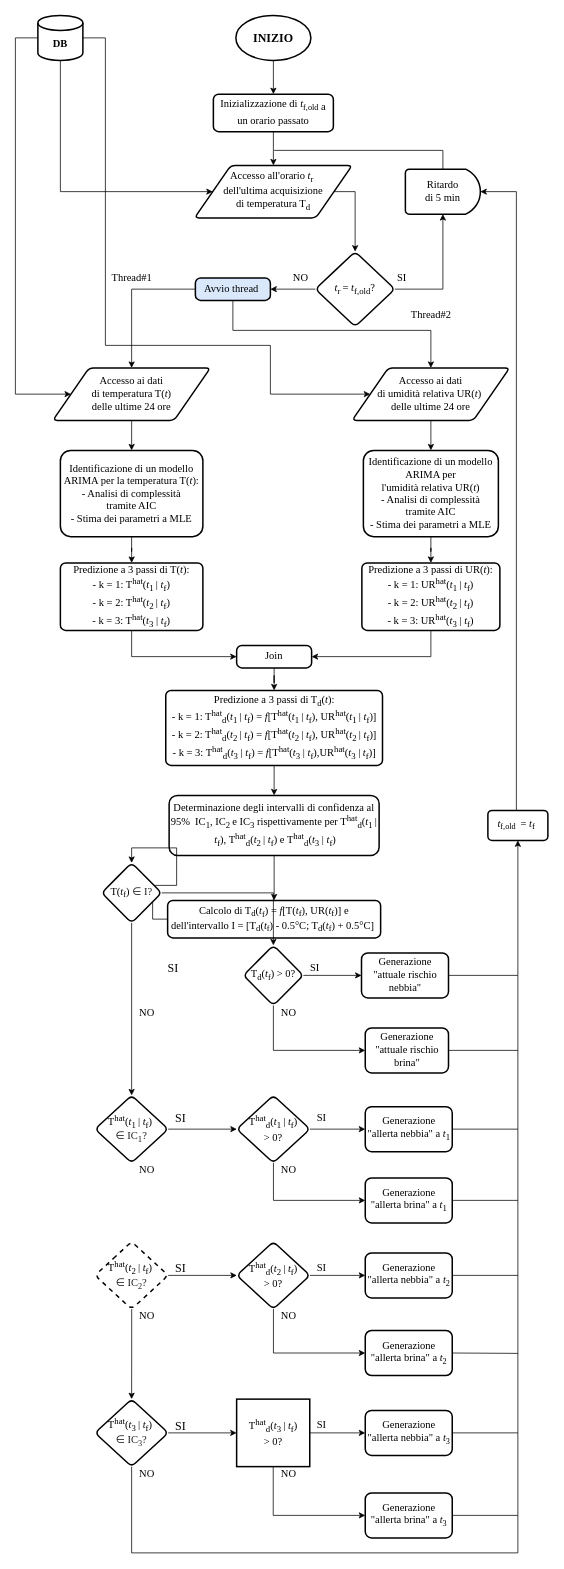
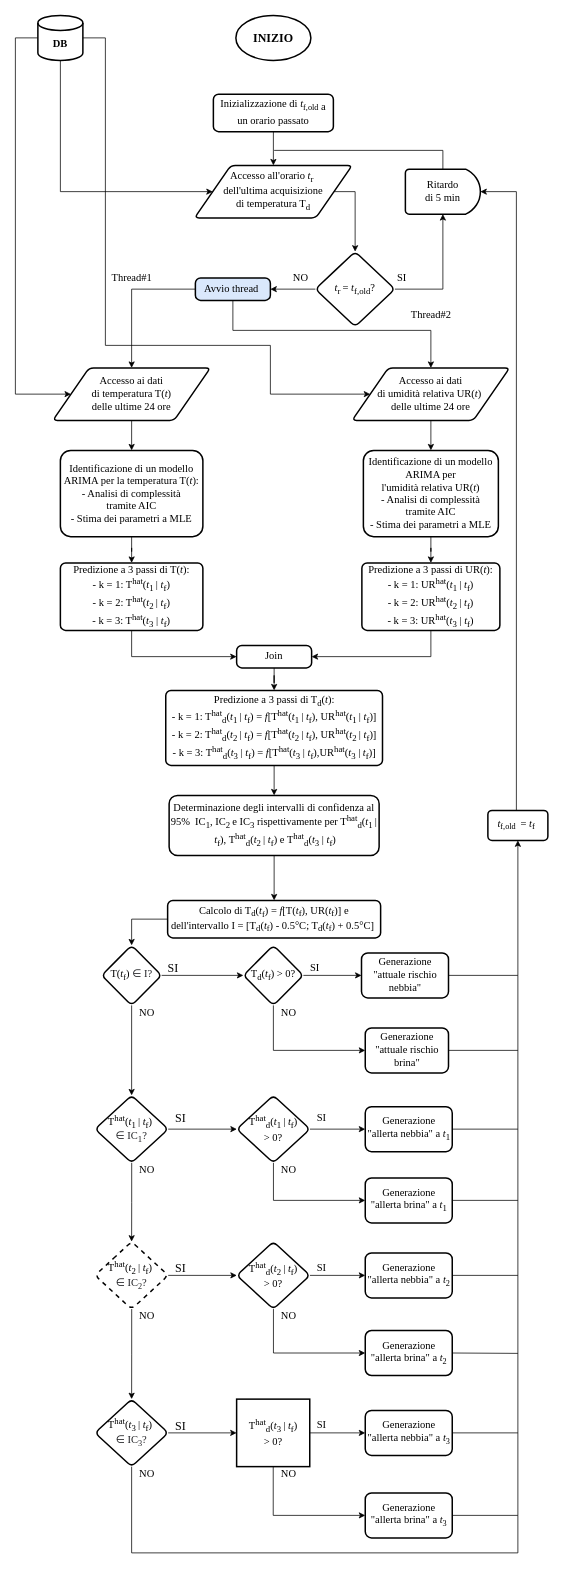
edge "INIZIO" -> "Inizializzazione di tf,old a un orario passato": removed
node "T(tf) ∈ I?": moved (132, 893) -> (132, 975)
edge "That(t1 | tf) ∈ IC1?" -> "That(t2 | tf) ∈ IC2?": added
